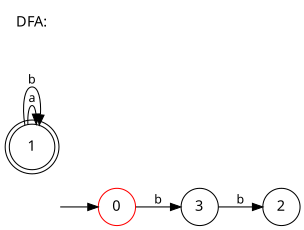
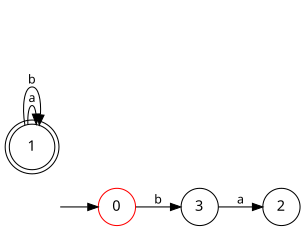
node "DFA:": removed
edge "3" -> "2": label "b" -> "a"
